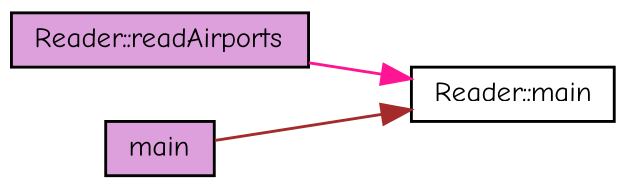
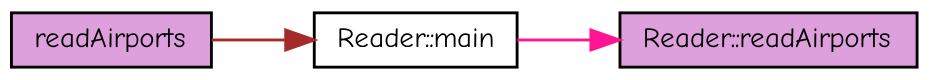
edge "Reader::readAirports" -> "Reader::main": reversed
node "main": label "main" -> "readAirports"
